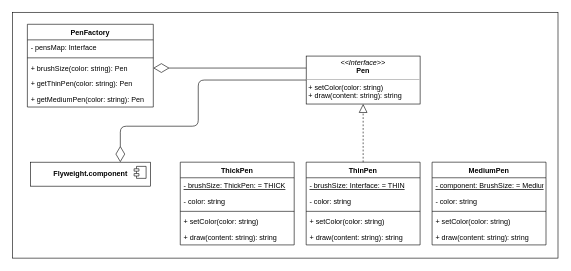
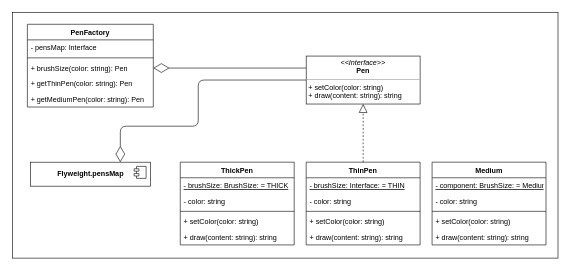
node "MediumPen": label "MediumPen" -> "Medium"
node "Flyweight.component": label "Flyweight.component" -> "Flyweight.pensMap"
node "- brushSize: ThickPen: = THICK": label "- brushSize: ThickPen: = THICK" -> "- brushSize: BrushSize: = THICK"
